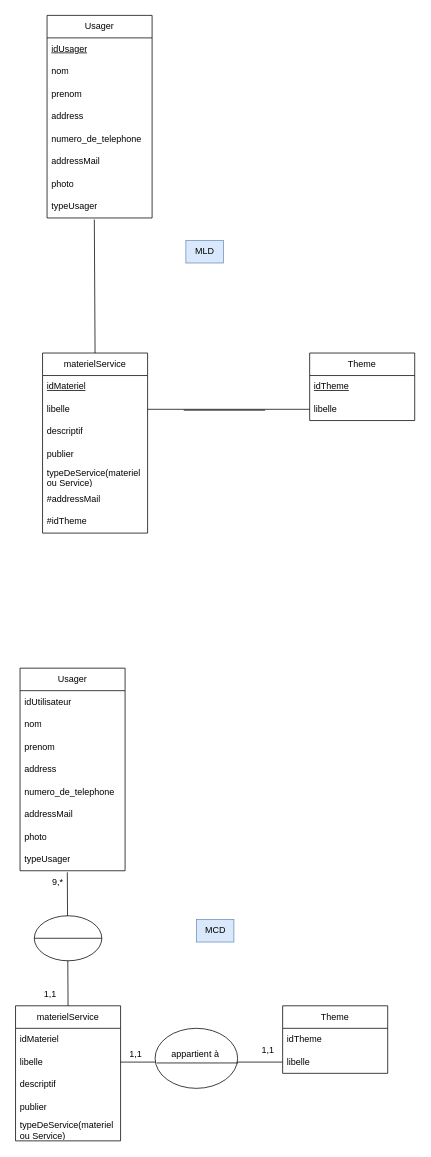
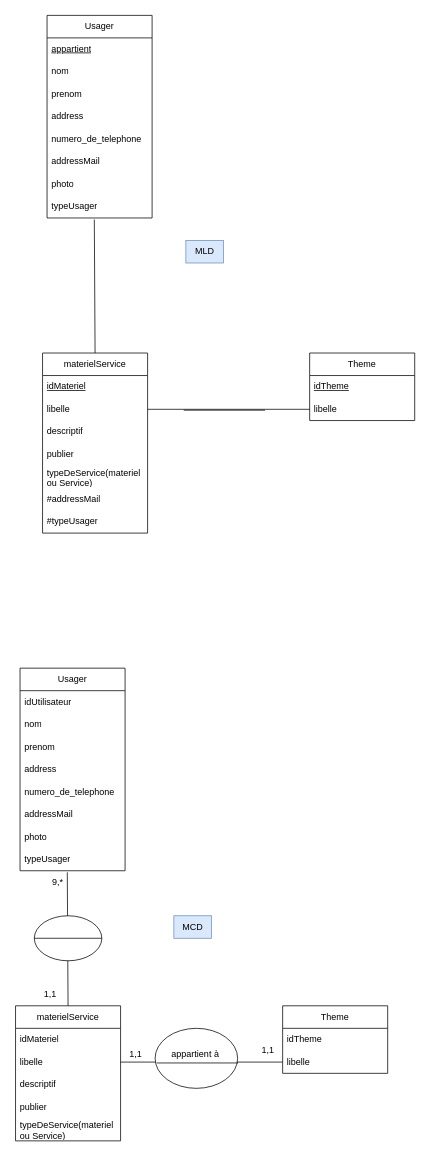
node "idUsager": label "idUsager" -> "appartient"
node "#idTheme": label "#idTheme" -> "#typeUsager"
node "MCD": moved (215, 930) -> (192, 927)
